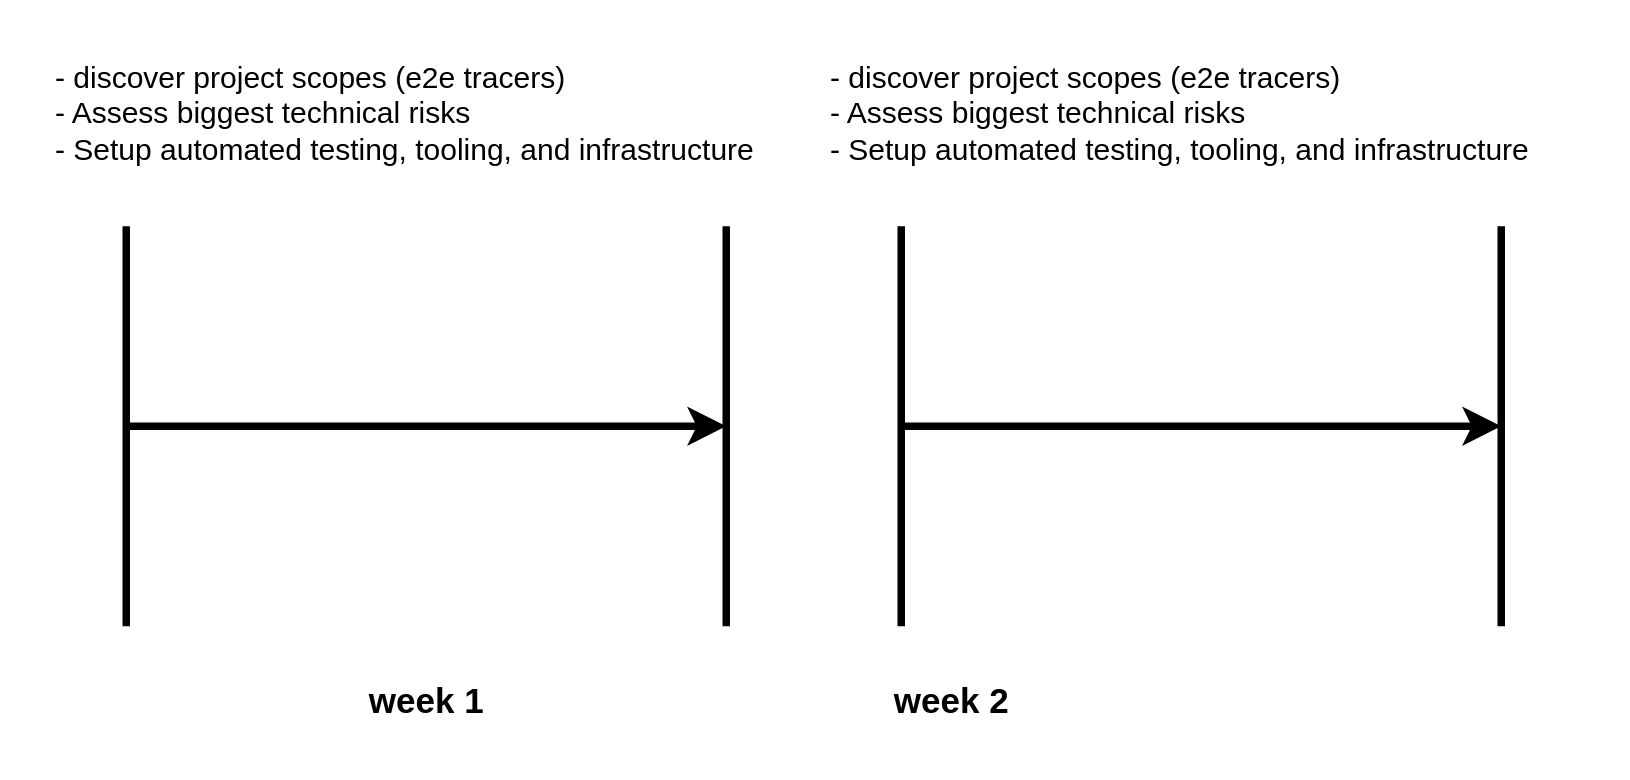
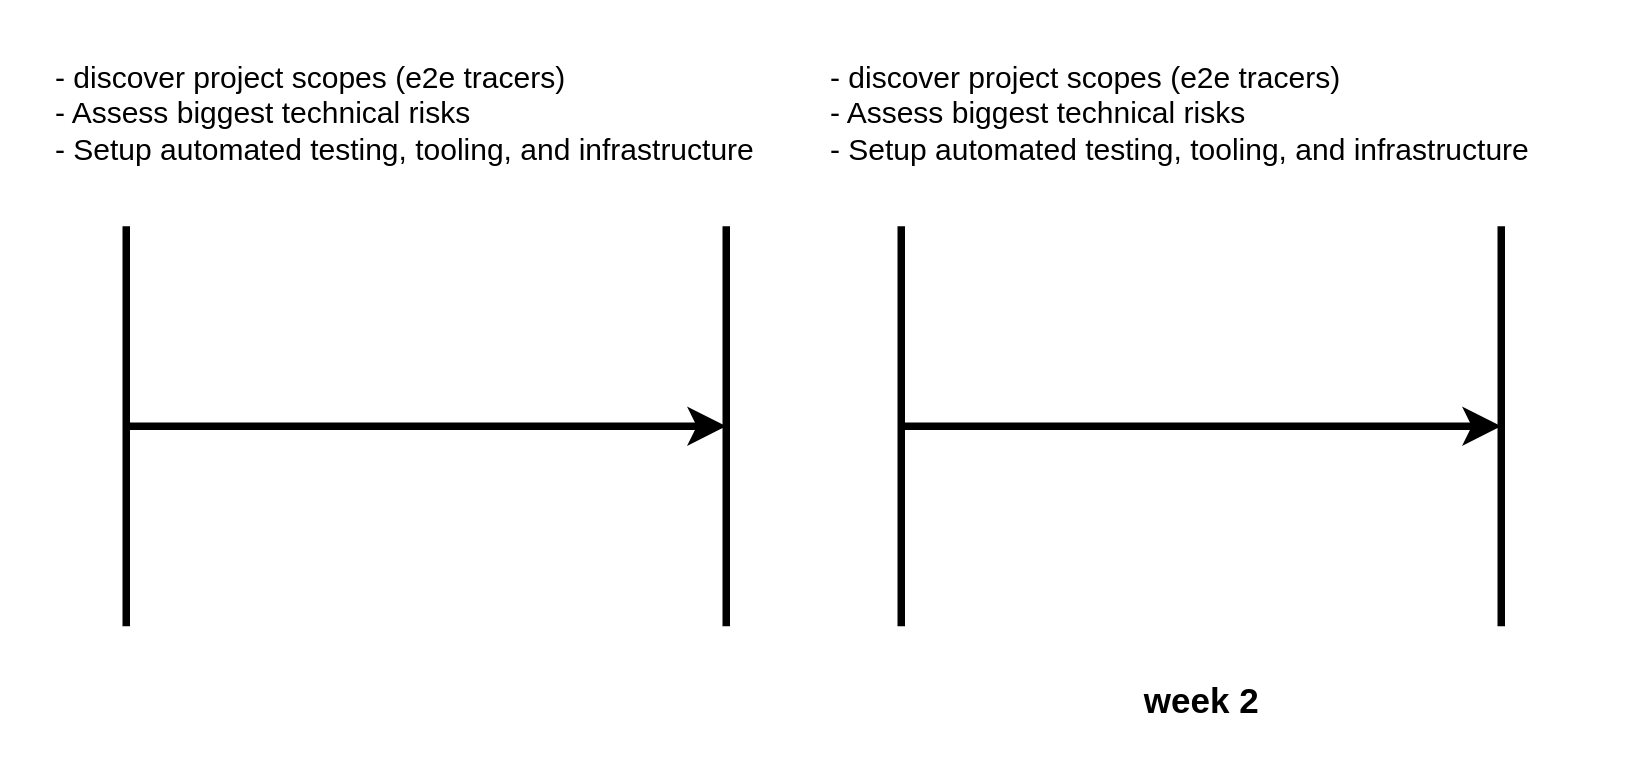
node "week 1": removed
node "week 2": moved (951, 701) -> (1201, 701)
